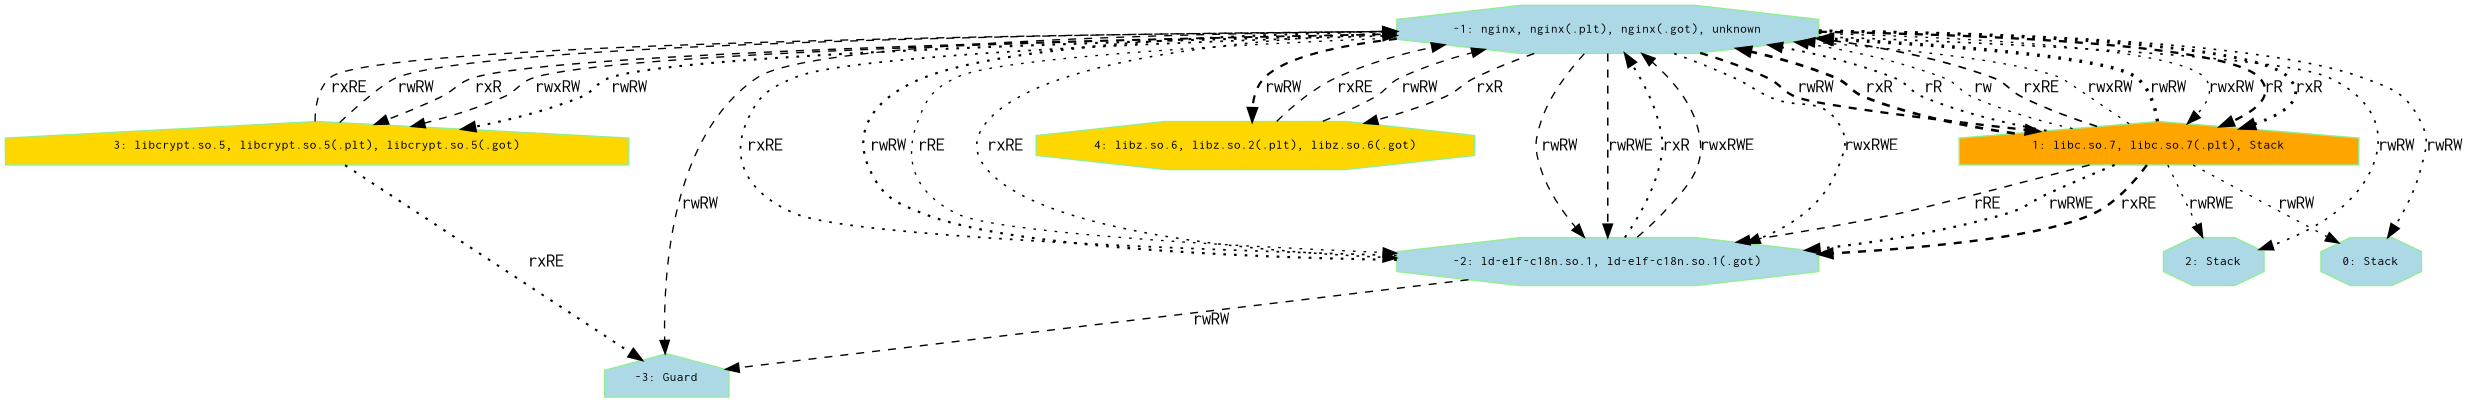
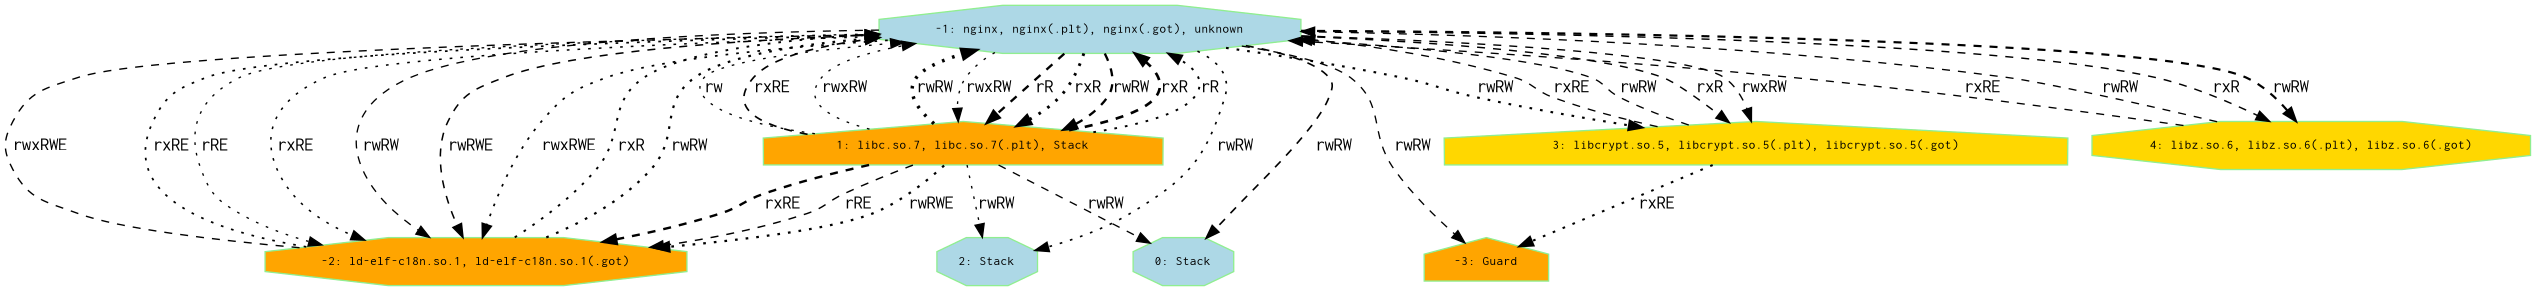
edge "-1: nginx, nginx(.plt), nginx(.got), unknown" -> "0: Stack": style dotted -> dashed
node "4: libz.so.6, libz.so.2(.plt), libz.so.6(.got)": label "4: libz.so.6, libz.so.2(.plt), libz.so.6(.got)" -> "4: libz.so.6, libz.so.6(.plt), libz.so.6(.got)"
edge "1: libc.so.7, libc.so.7(.plt), Stack" -> "0: Stack": style dotted -> dashed
edge "1: libc.so.7, libc.so.7(.plt), Stack" -> "2: Stack": label "rwRWE" -> "rwRW"
node "-2: ld-elf-c18n.so.1, ld-elf-c18n.so.1(.got)": fillcolor lightblue -> orange
edge "-2: ld-elf-c18n.so.1, ld-elf-c18n.so.1(.got)" -> "-3: Guard": removed, label "rwRW"
node "-3: Guard": fillcolor lightblue -> orange
